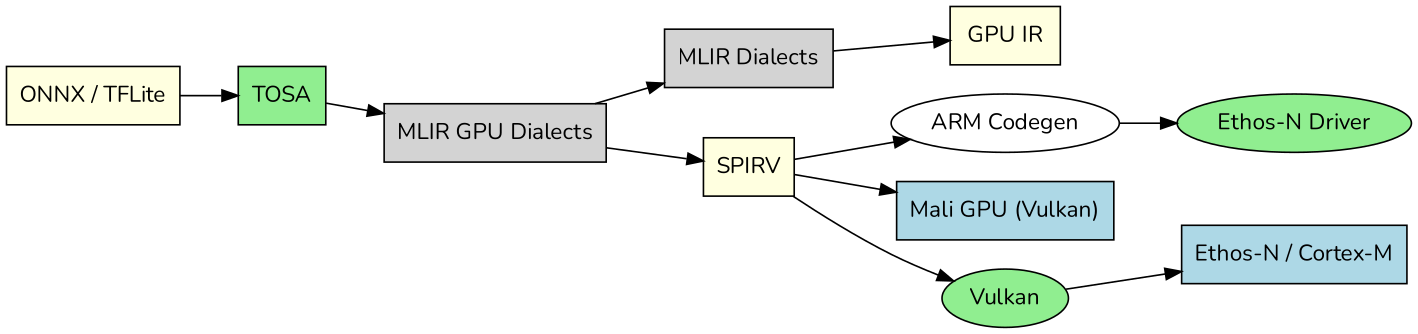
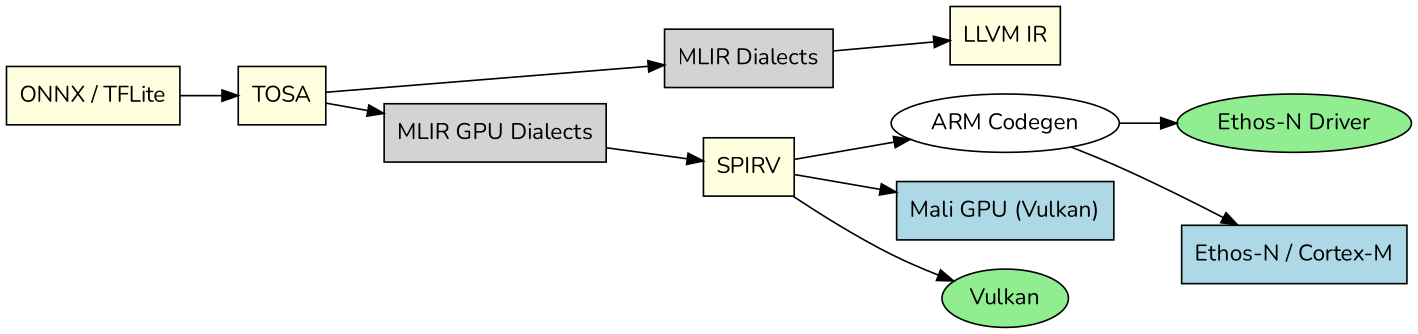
node "GPU IR": label "GPU IR" -> "LLVM IR"
node "TOSA": fillcolor lightgreen -> lightyellow
edge "MLIR GPU Dialects" -> "MLIR Dialects": now "TOSA" -> "MLIR Dialects"
edge "Vulkan" -> "Ethos-N / Cortex-M": now "ARM Codegen" -> "Ethos-N / Cortex-M"
